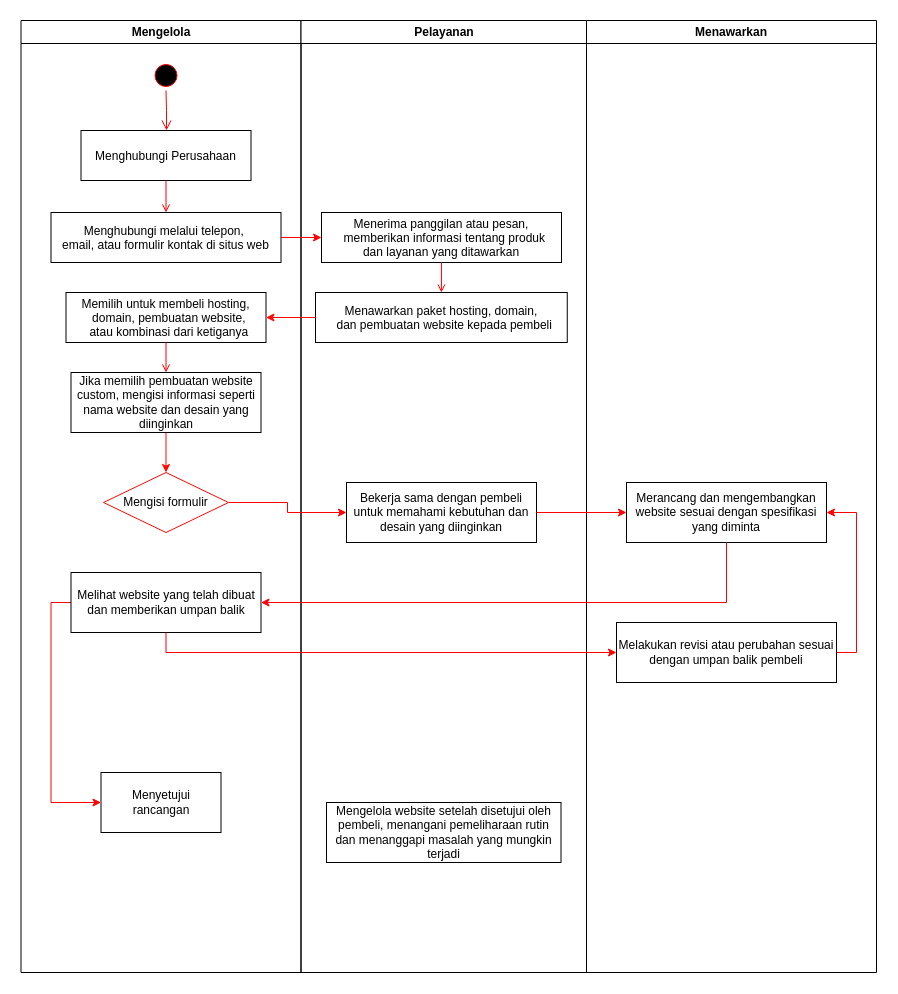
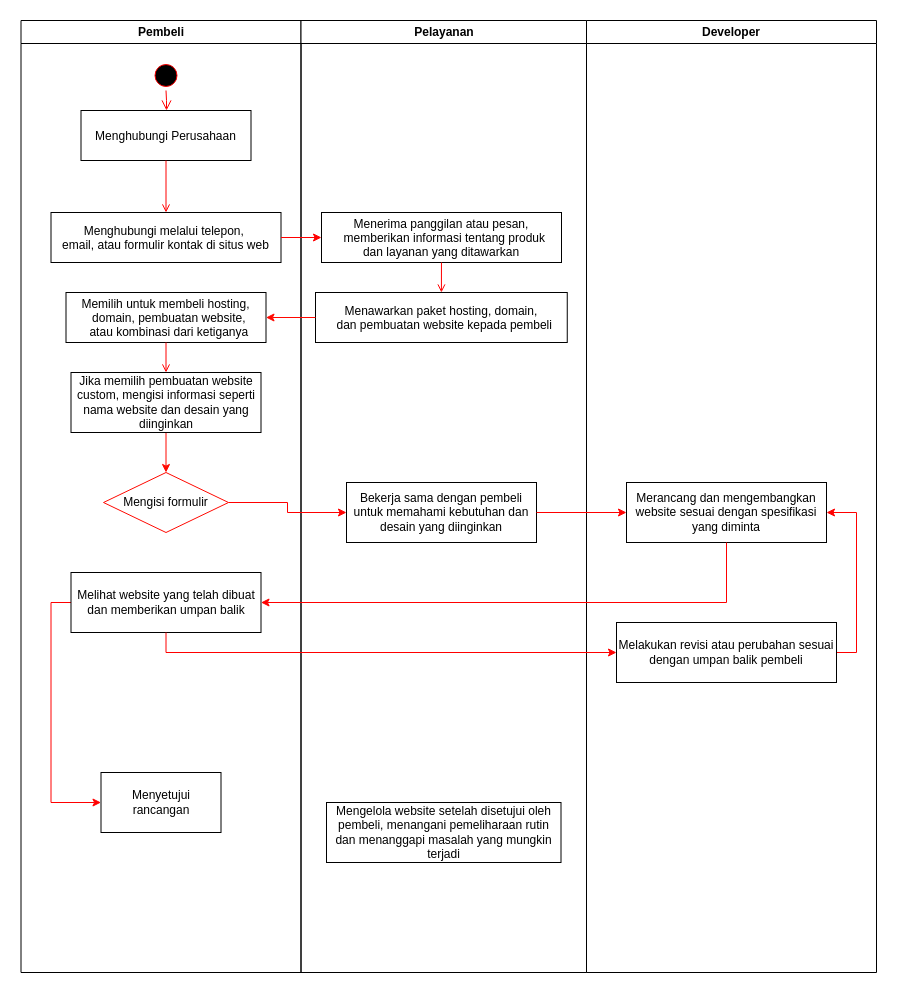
node "Mengelola": label "Mengelola" -> "Pembeli"
node "Menawarkan": label "Menawarkan" -> "Developer"
node "Menghubungi Perusahaan": moved (166, 156) -> (166, 136)
